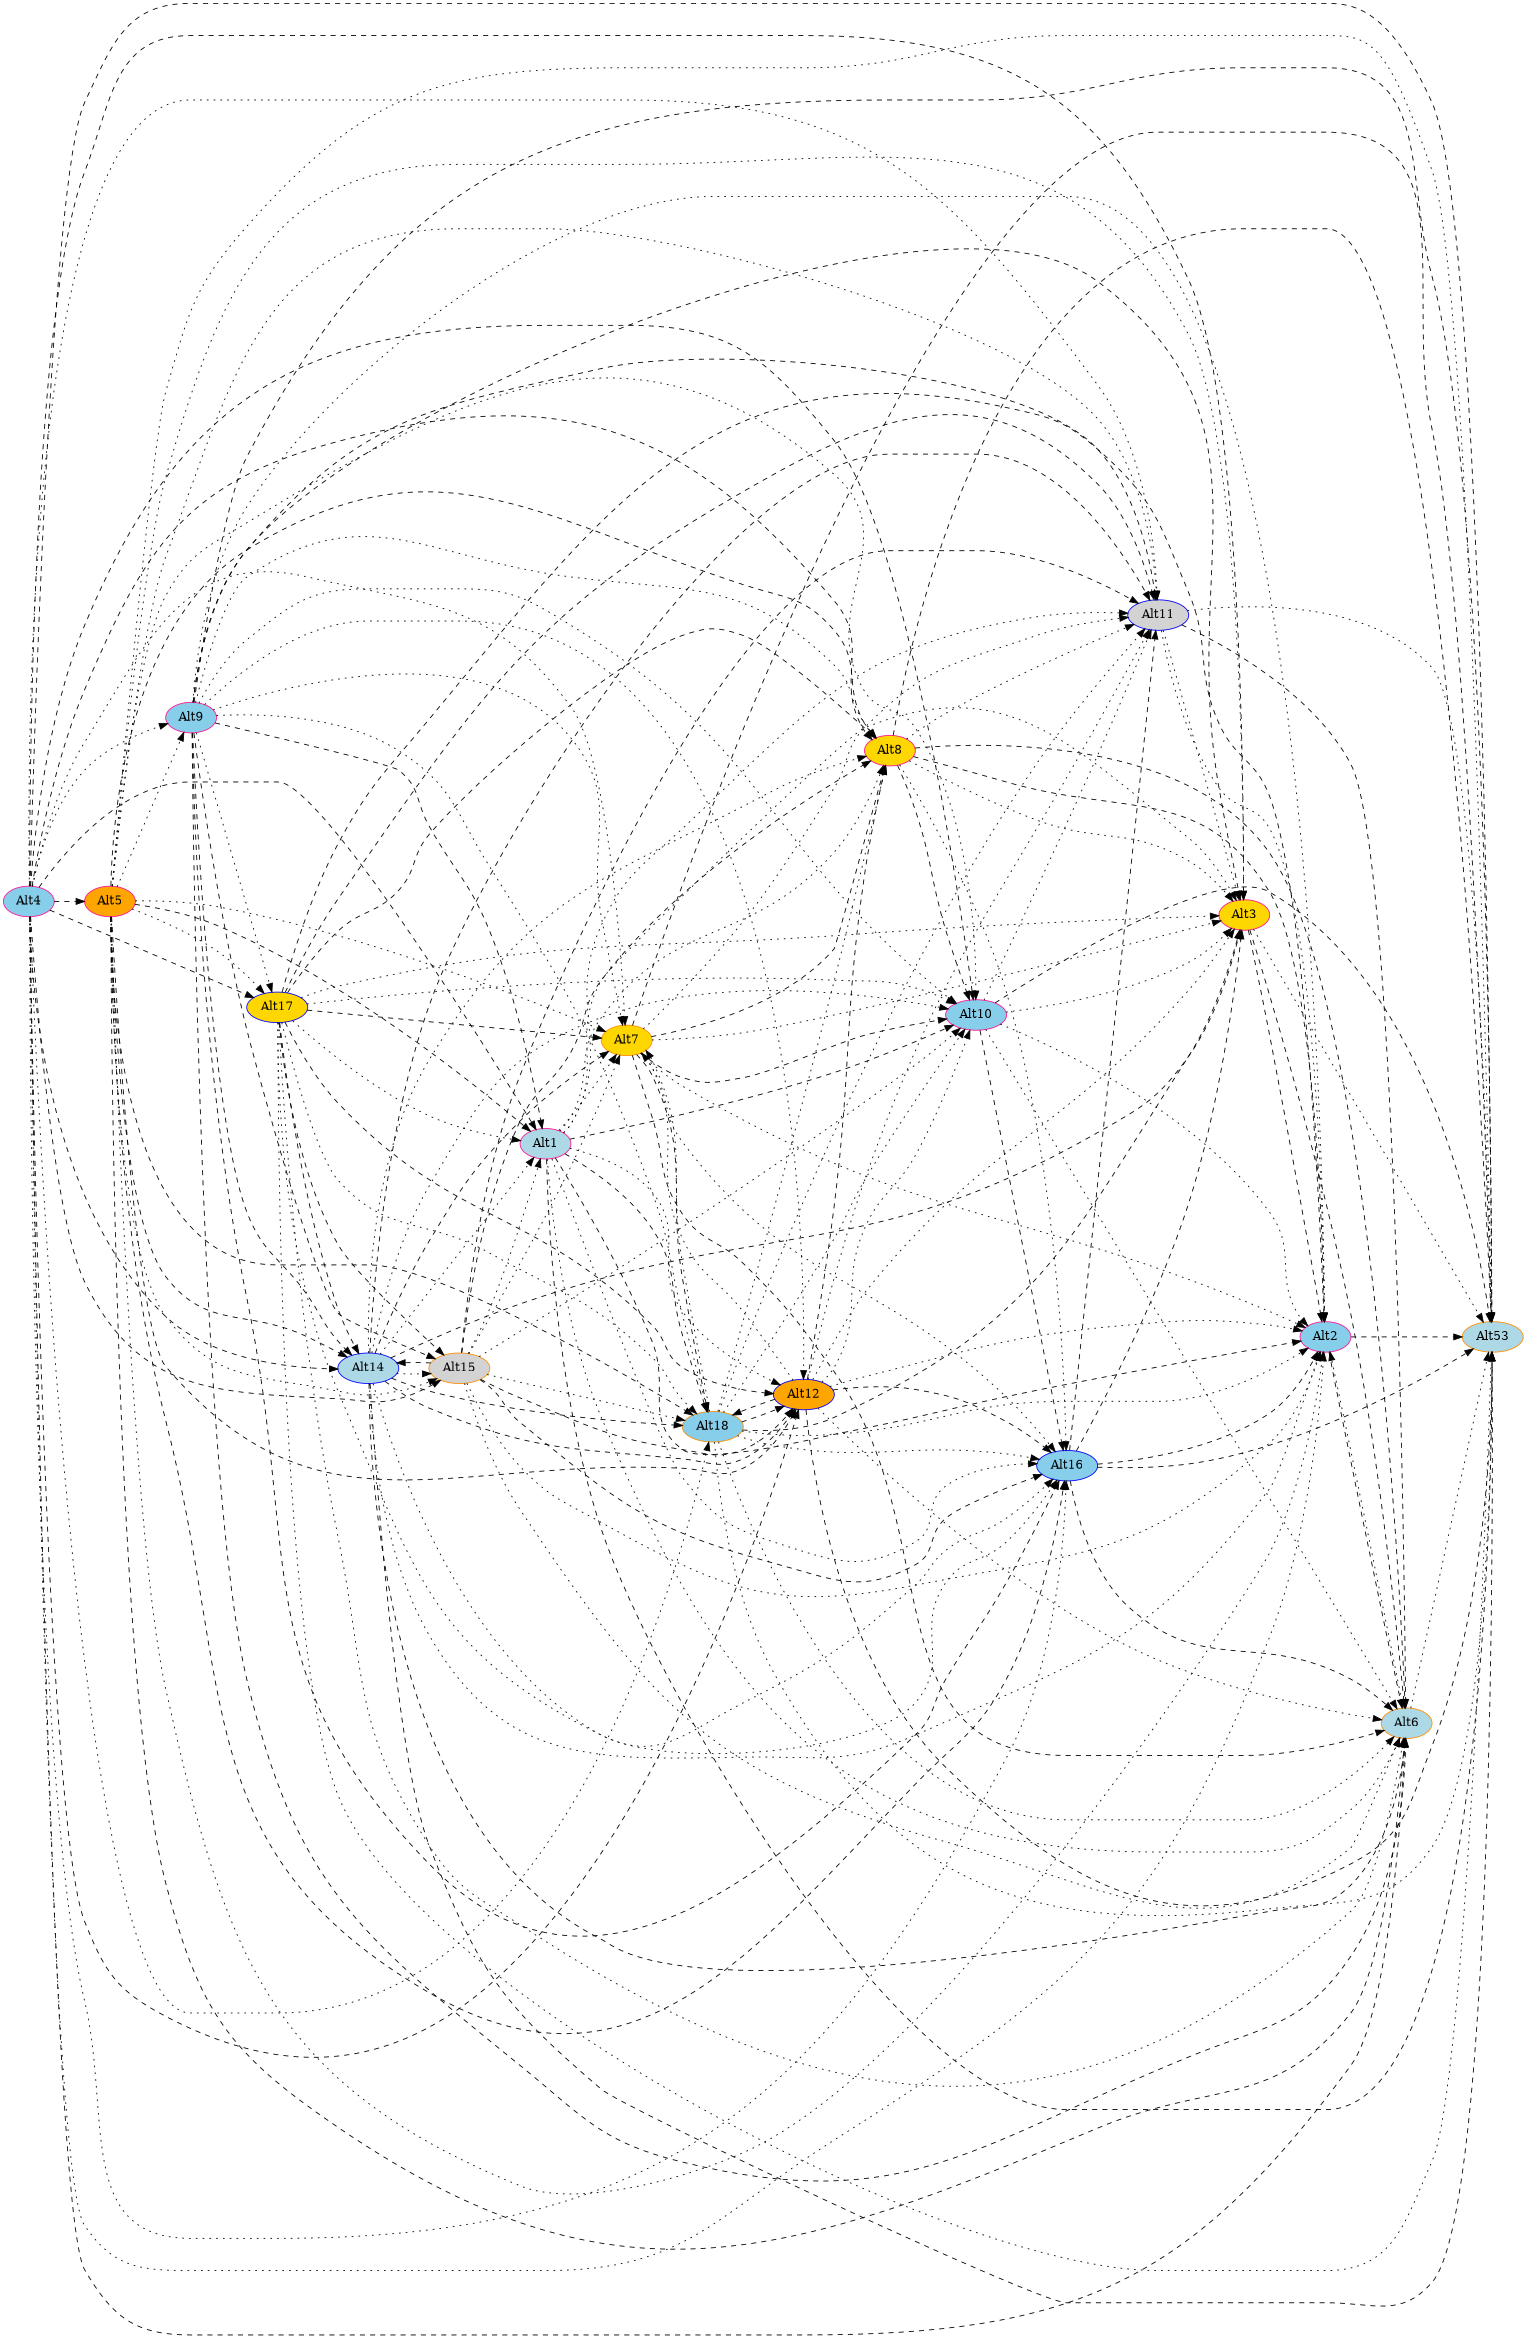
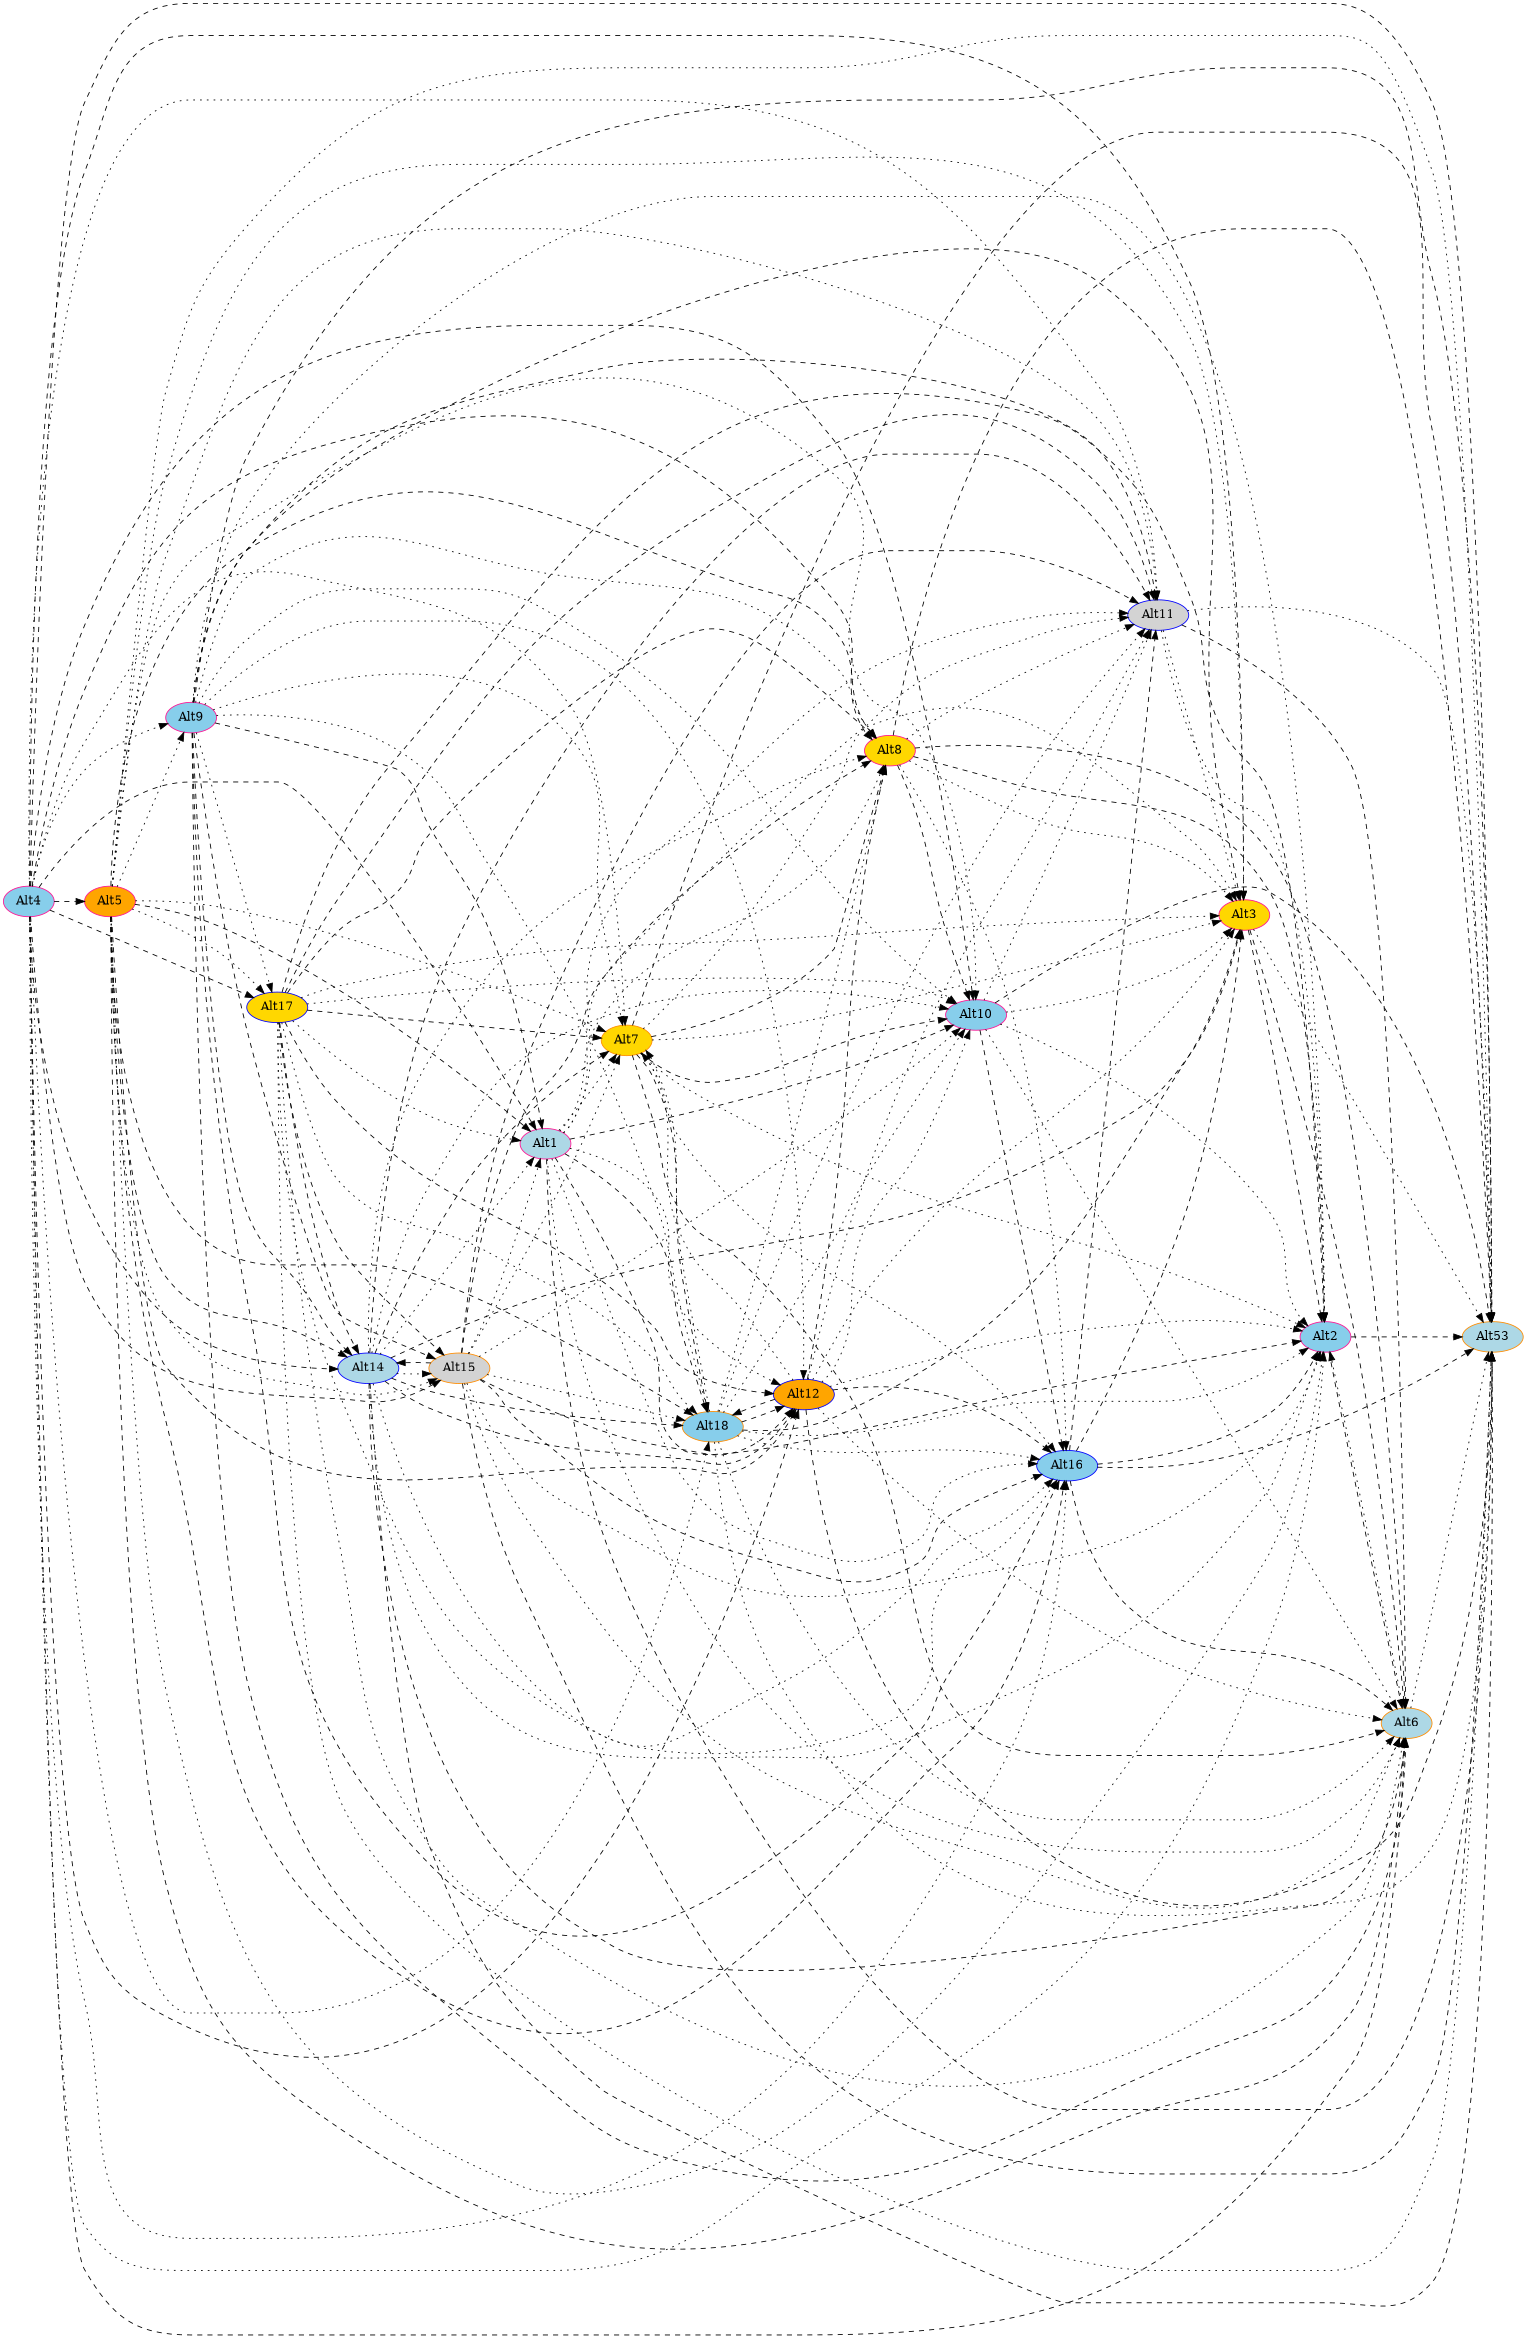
edge "Alt15" -> "Alt53": added
